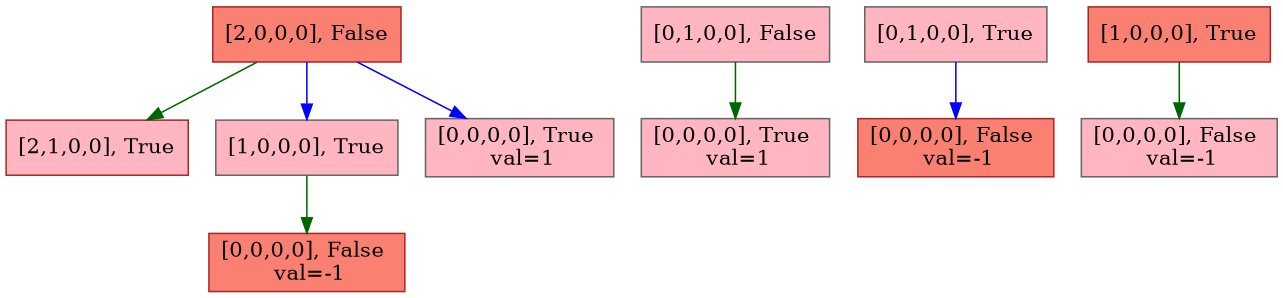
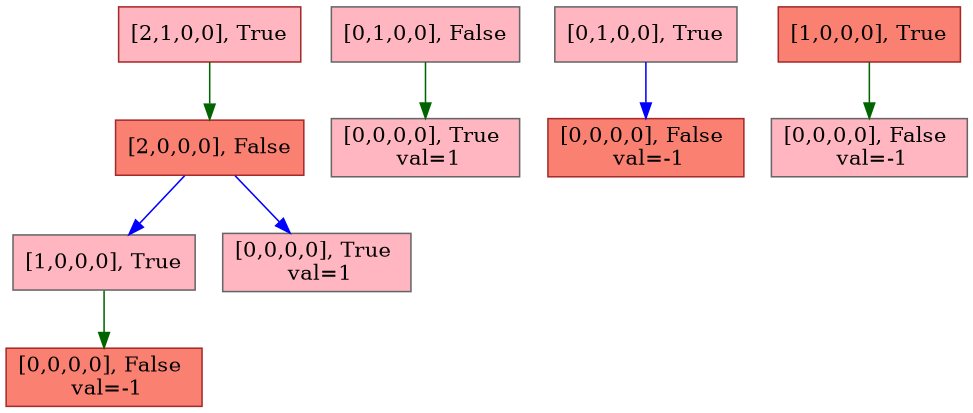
edge "[2,0,0,0], False" -> "[2,1,0,0], True": reversed
